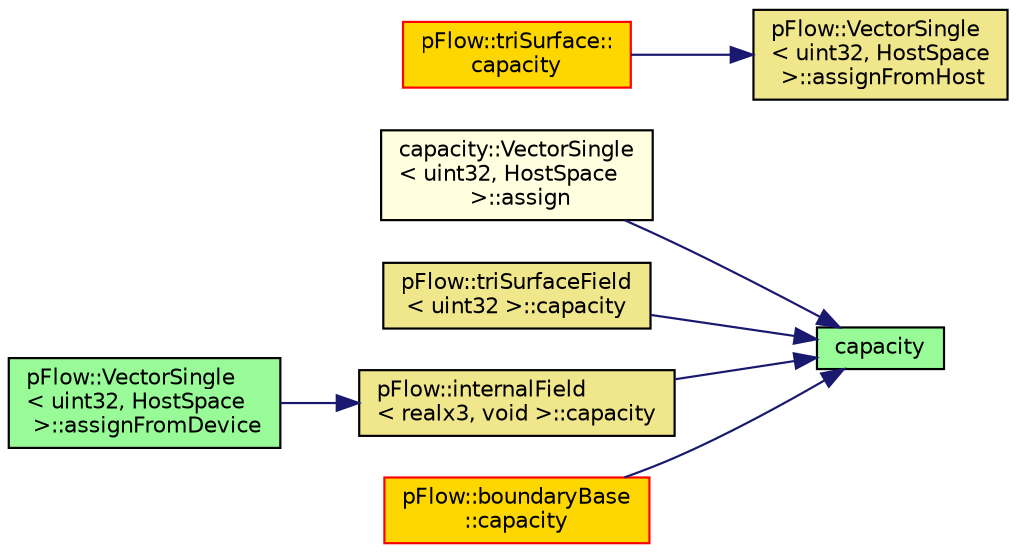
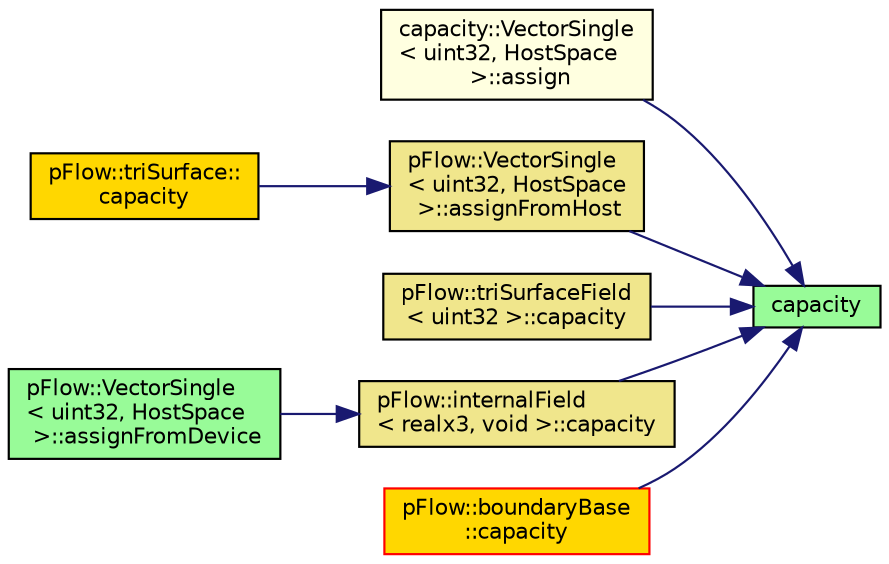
node "pFlow::triSurface:: capacity": color red -> black
edge "pFlow::VectorSingle < uint32, HostSpace >::assignFromHost" -> "capacity": added
